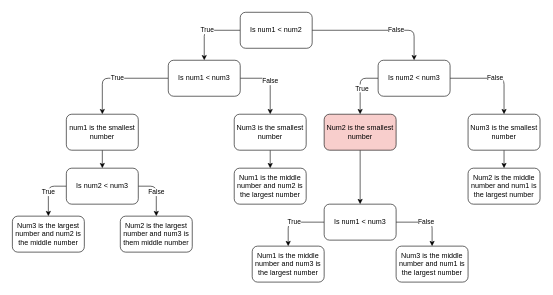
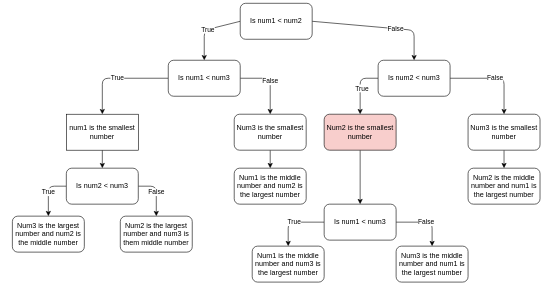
node "Is num1 < num2": moved (276, 30) -> (276, 21)
node "num1 is the smallest number": shape rounded rectangle -> rectangle
